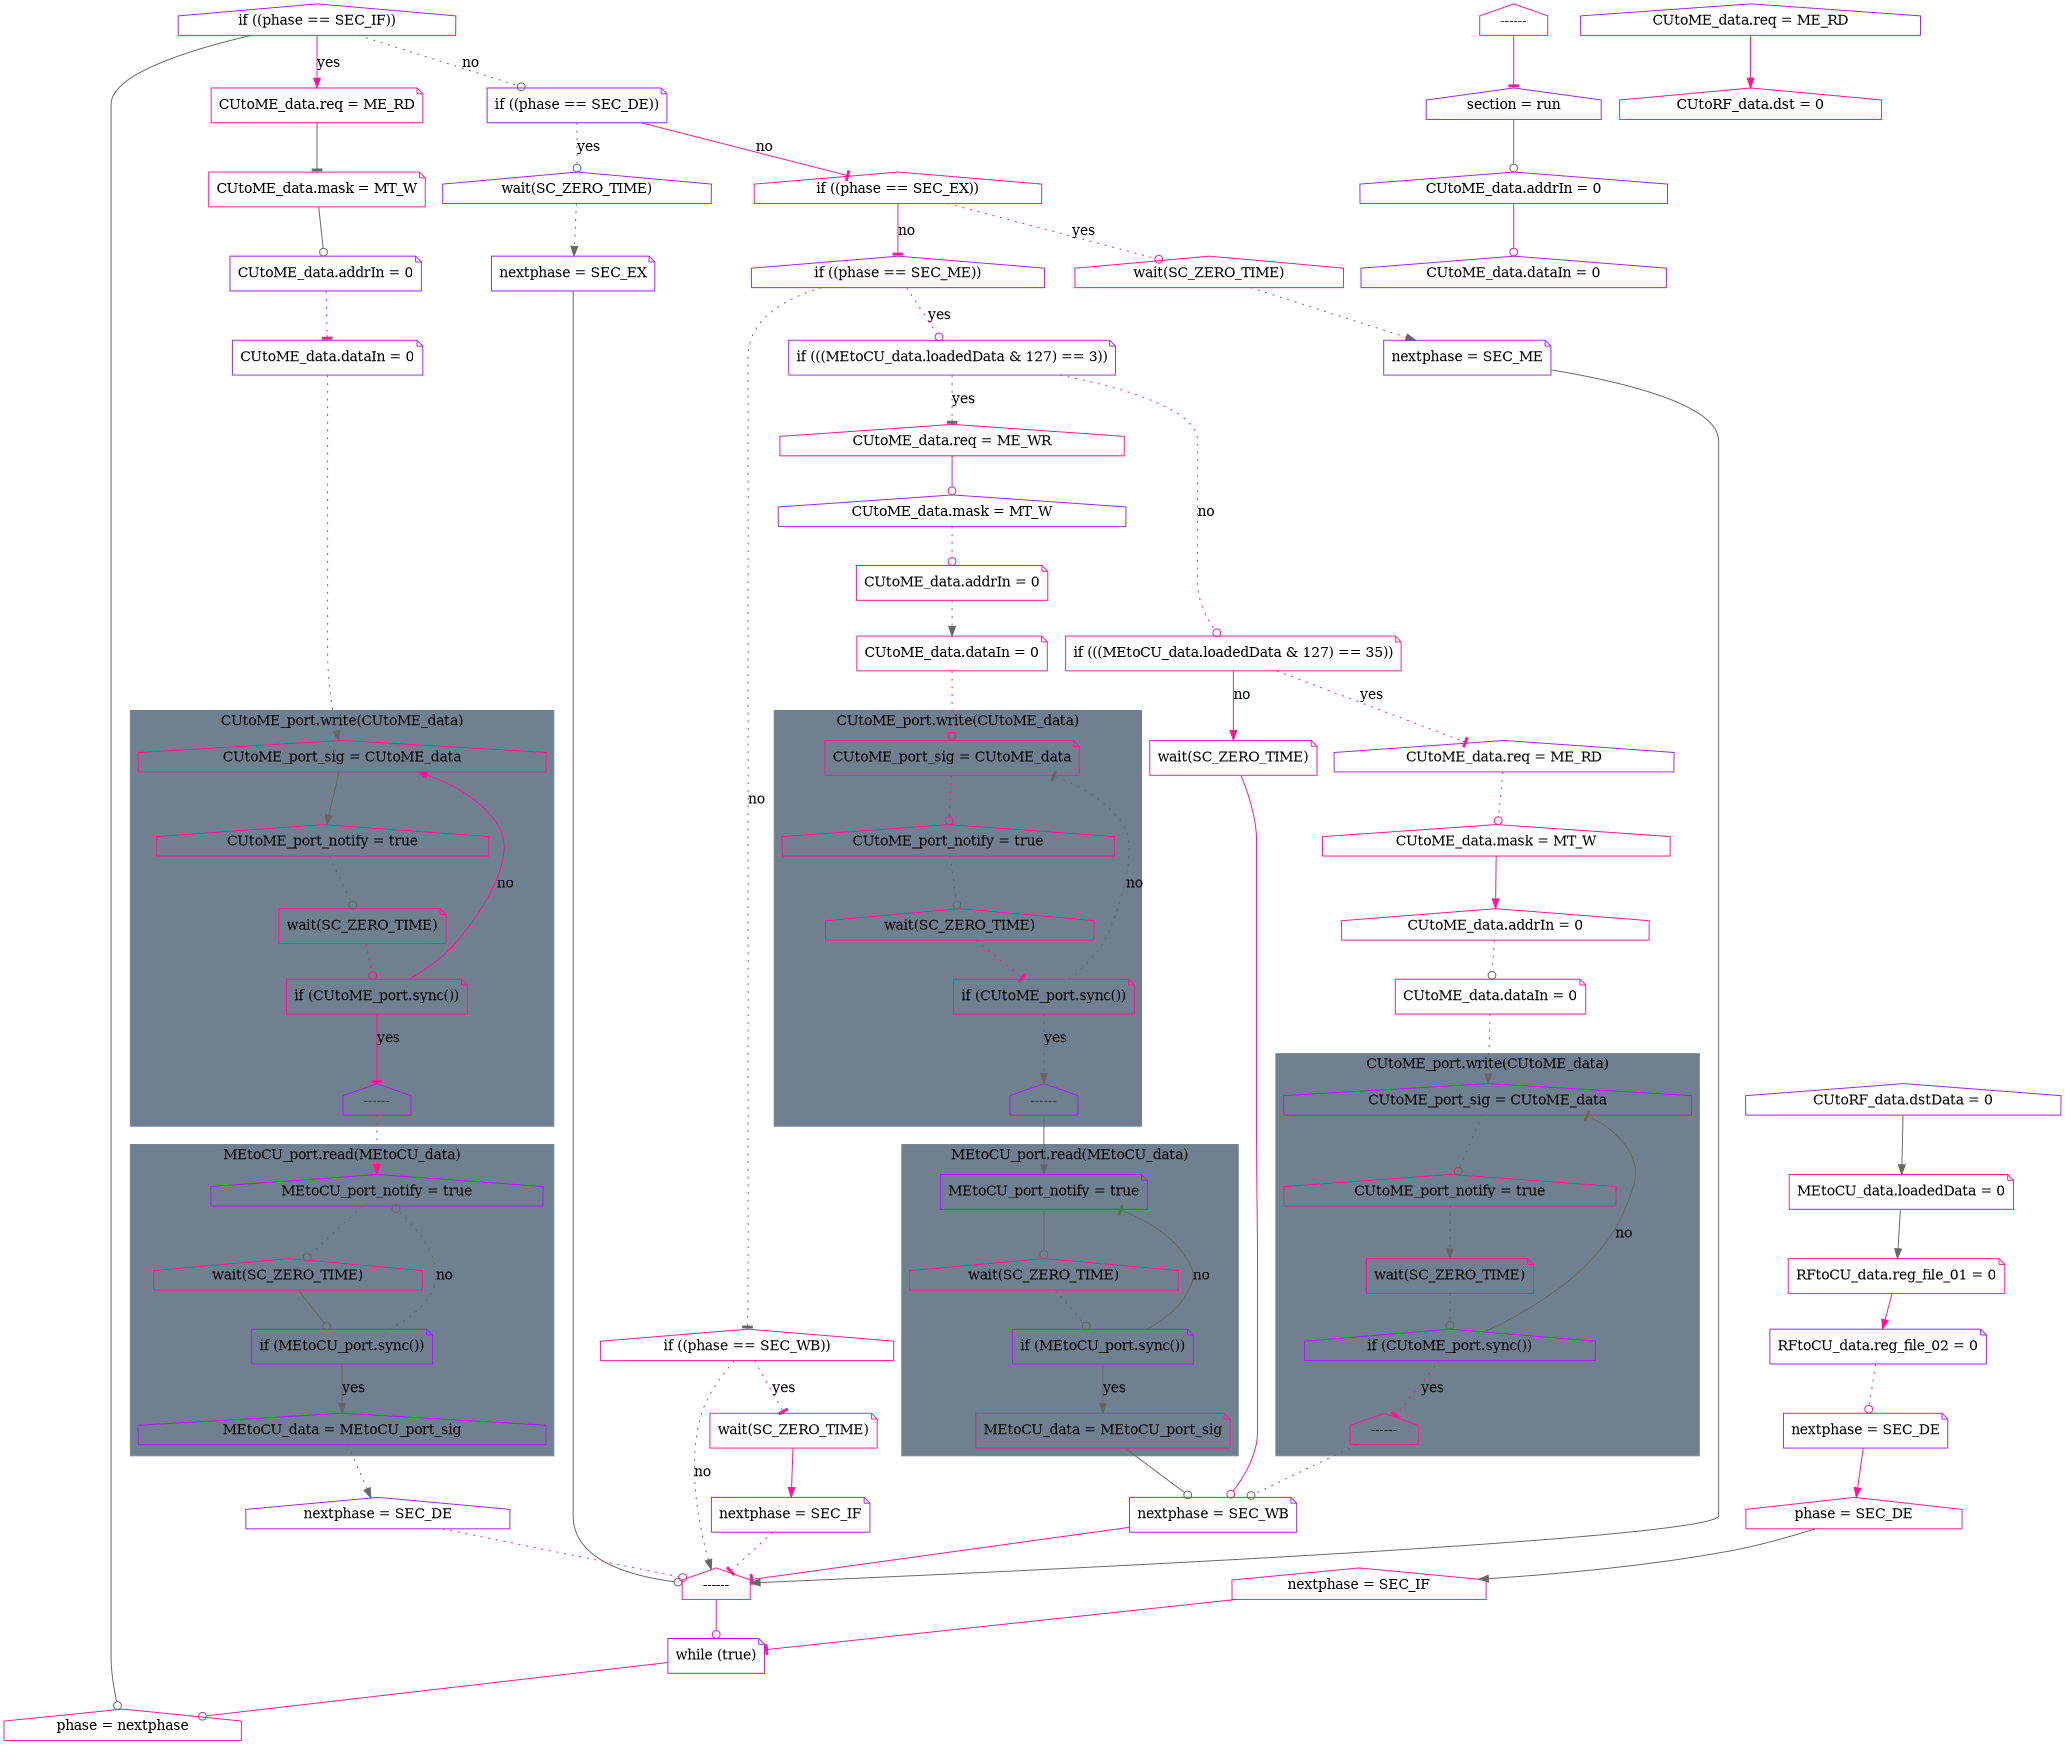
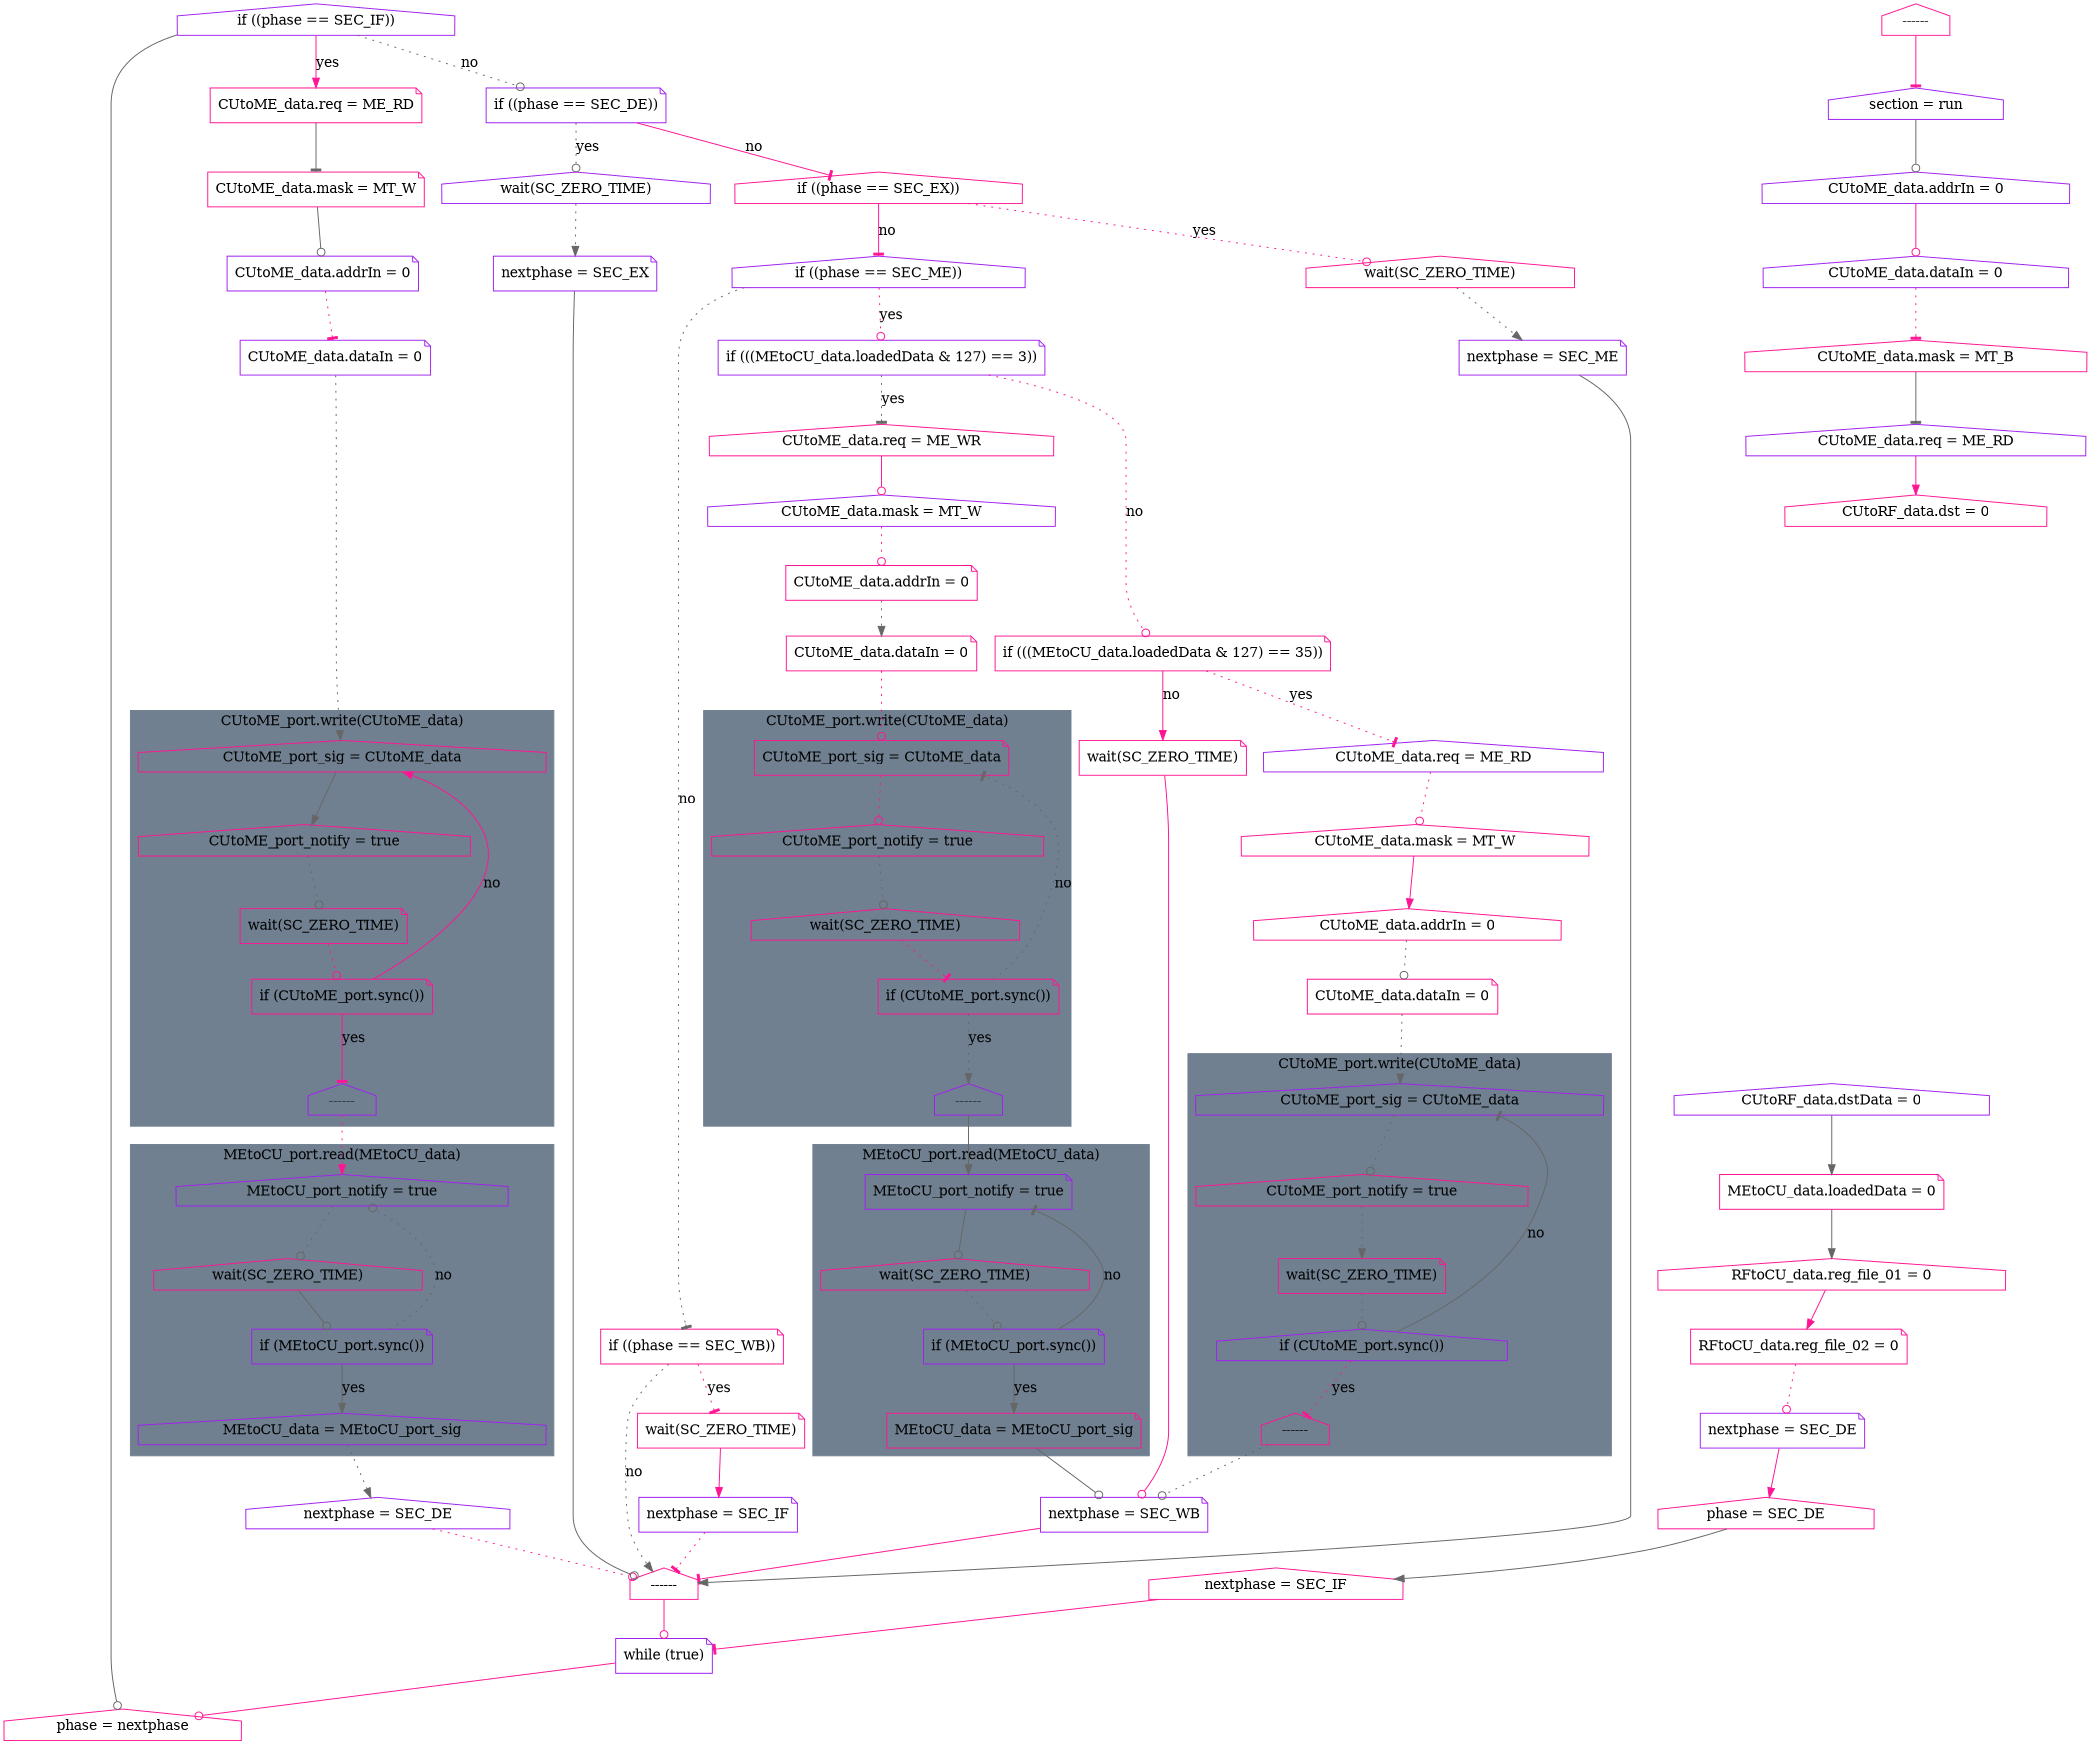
node "CUtoME_data.mask = MT_B": added
node "RFtoCU_data.reg_file_01 = 0": shape note -> house
node "if ((phase == SEC_WB))": shape house -> note
node "RFtoCU_data.reg_file_02 = 0": color purple -> deeppink
